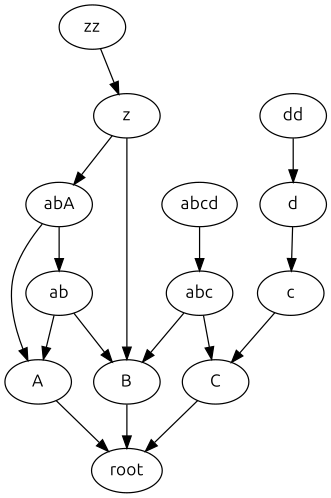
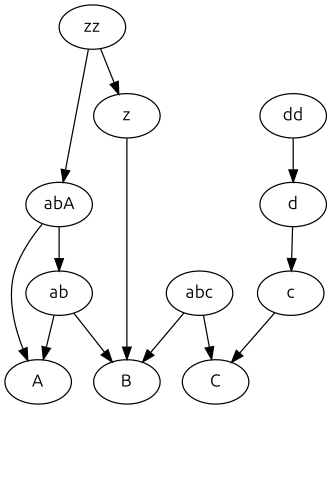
edge "z" -> "abA": now "zz" -> "abA"
node "abcd": removed
node "root": removed
